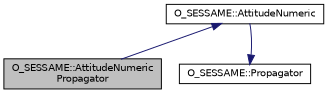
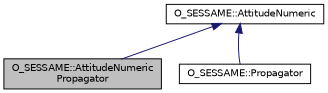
edge "O_SESSAME::AttitudeNumeric" -> "O_SESSAME::Propagator": reversed
